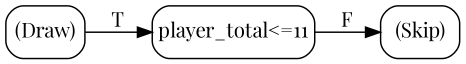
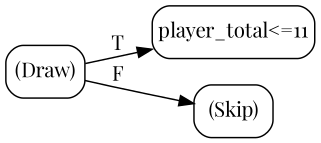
edge "player_total<=11" -> "(Skip)": now "(Draw)" -> "(Skip)"
